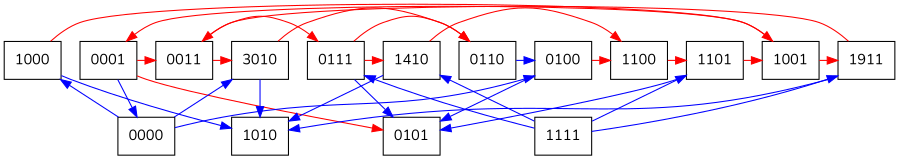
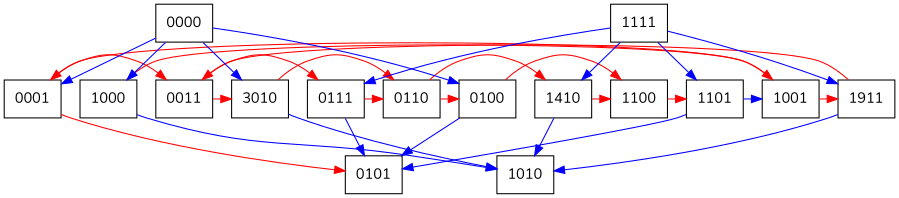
edge "0111" -> "1410": now "0110" -> "1410"
edge "0110" -> "0100": color blue -> red
edge "1101" -> "1001": color red -> blue
edge "0001" -> "0000": reversed
